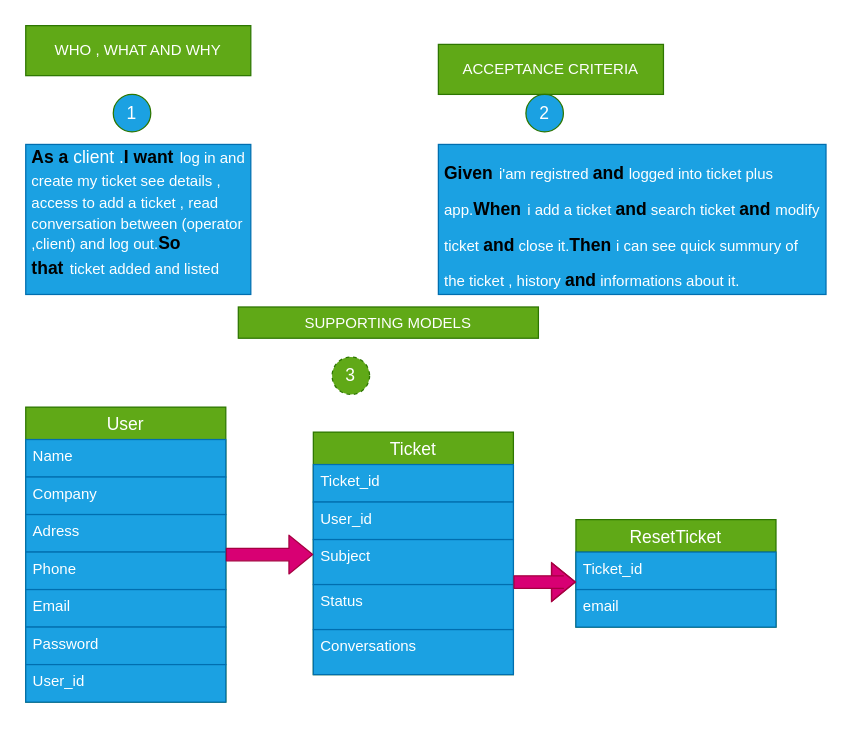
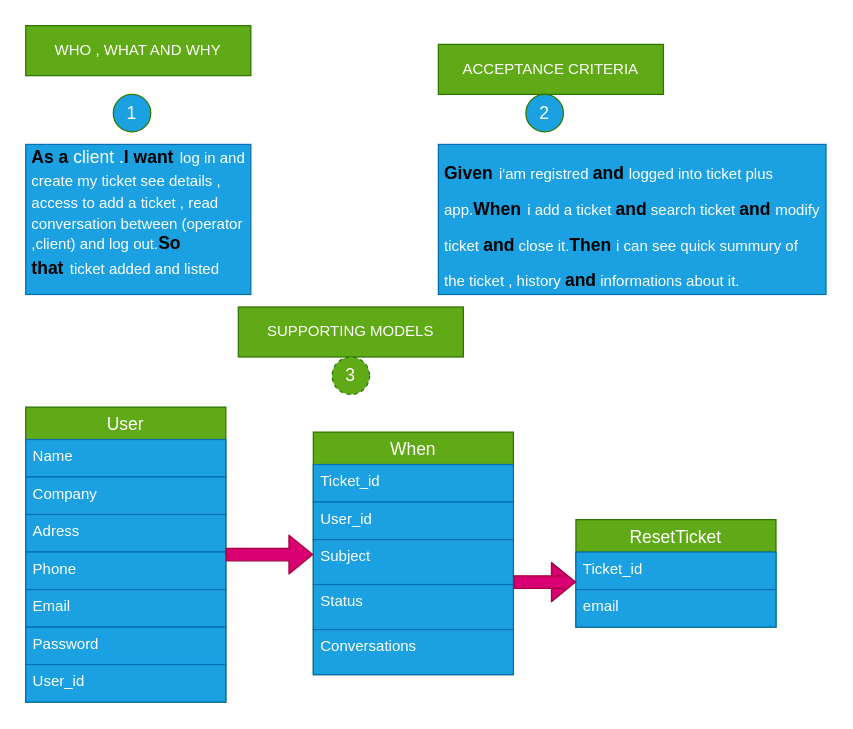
node "SUPPORTING MODELS": size 300x31 -> 225x50
node "Ticket": label "Ticket" -> "When"
